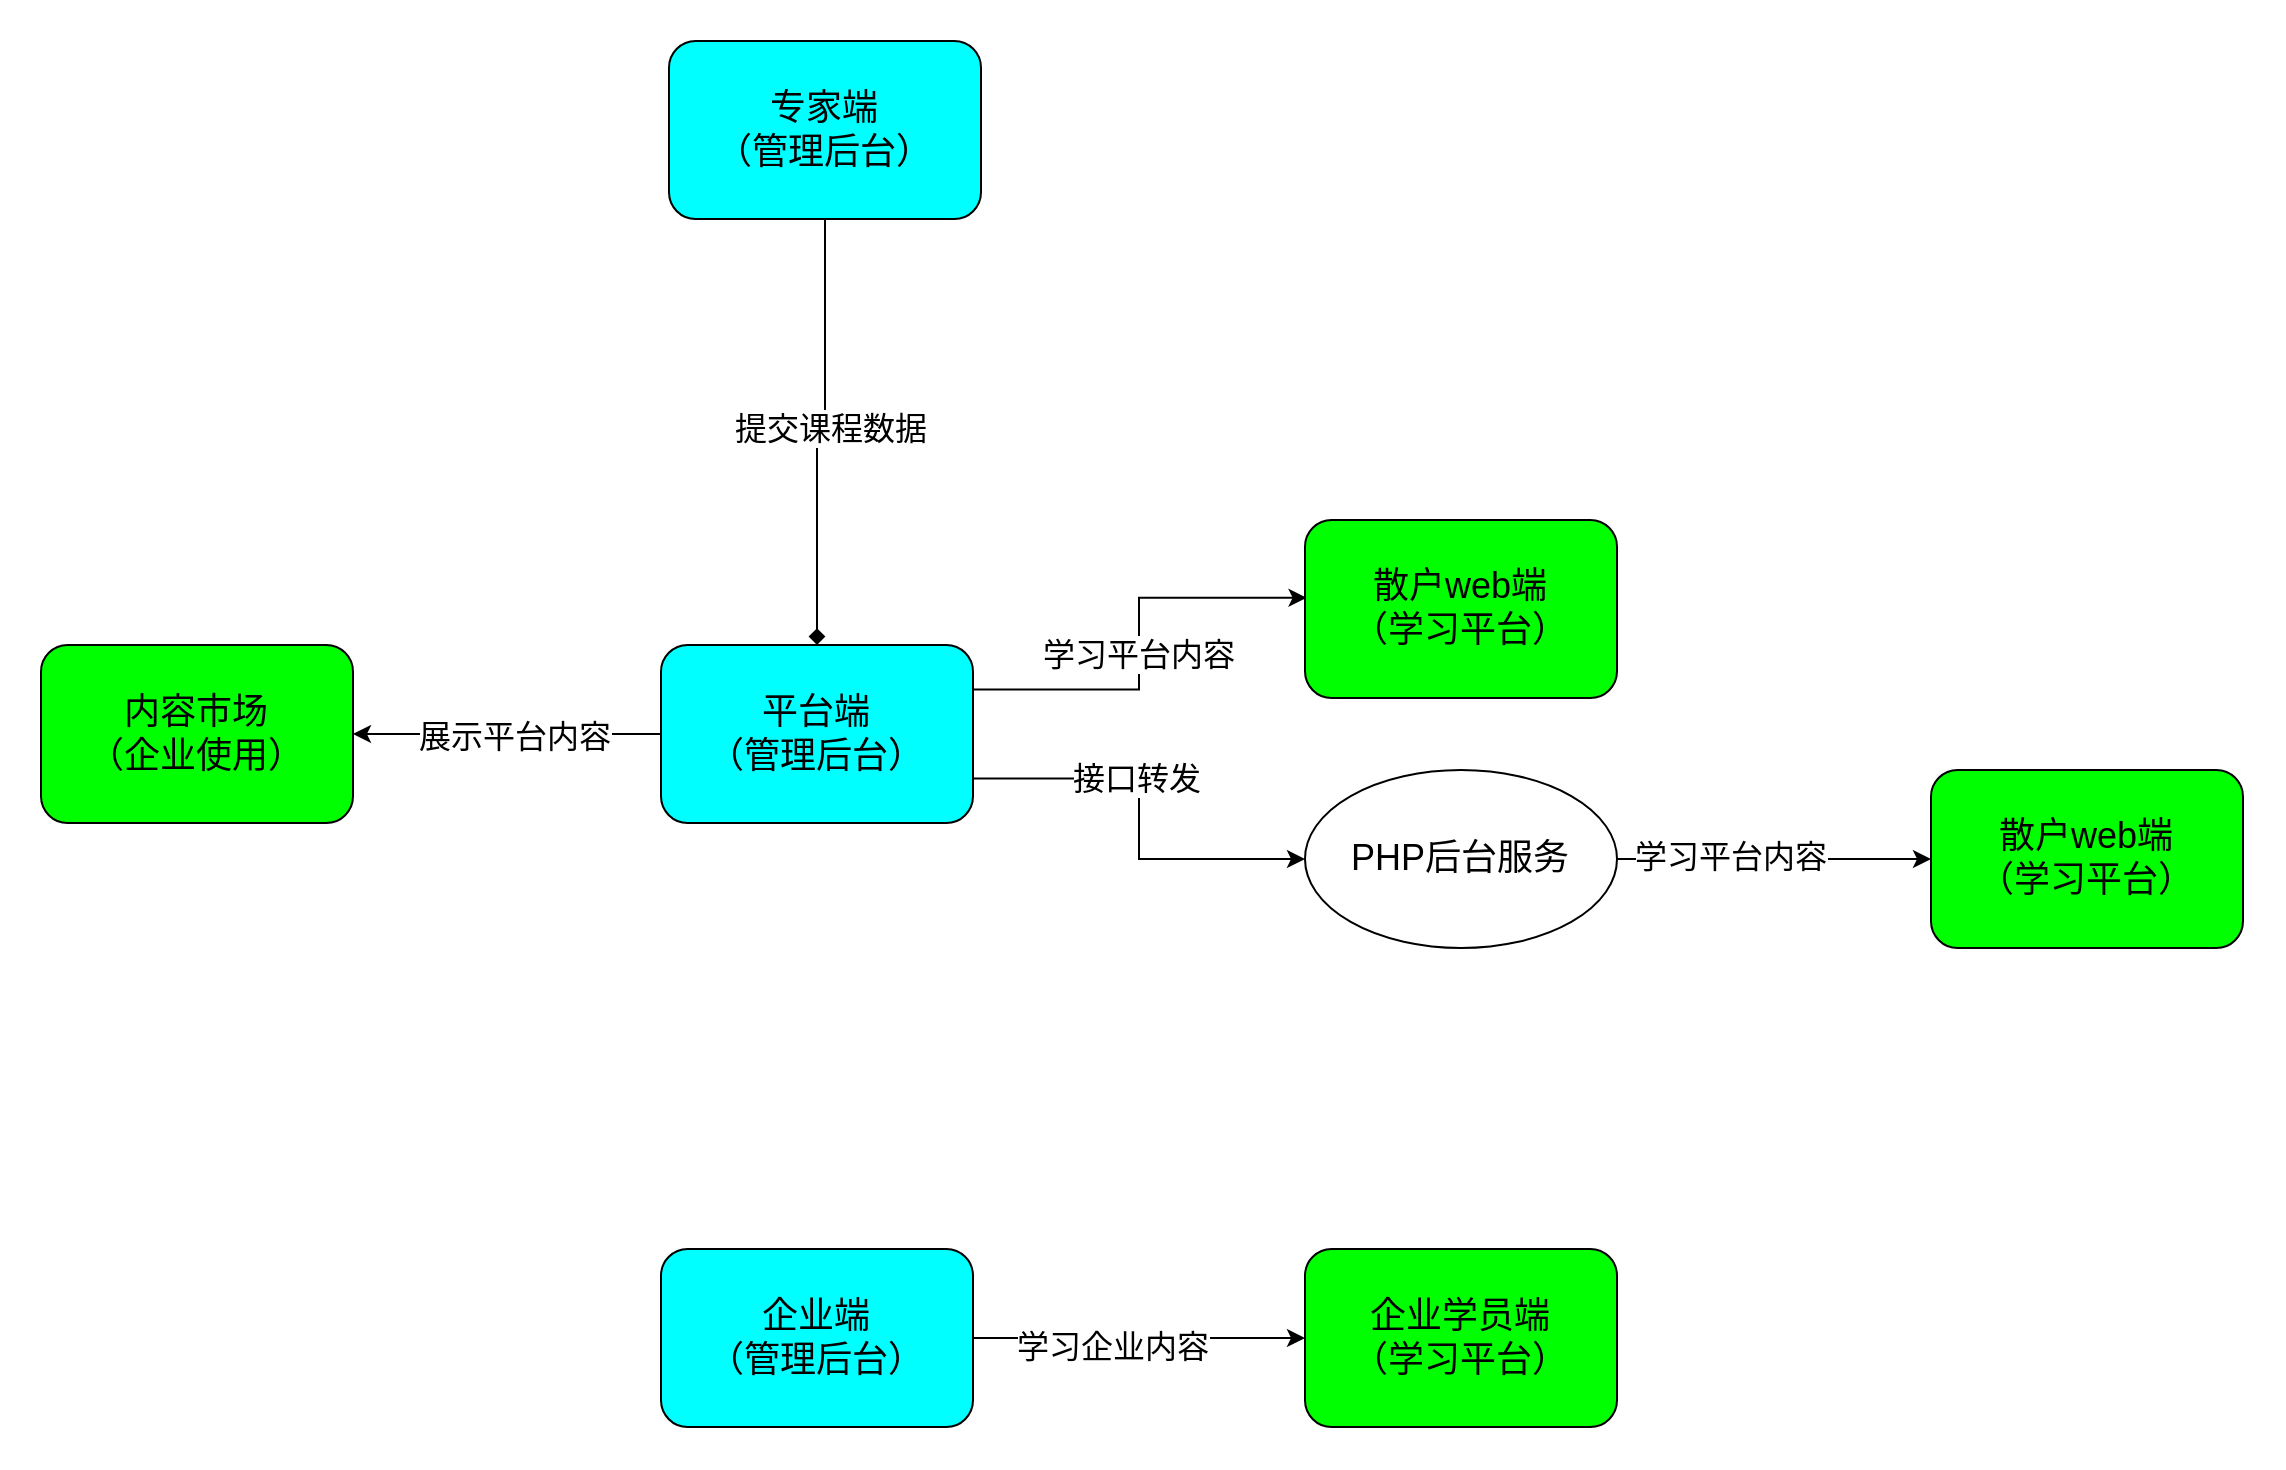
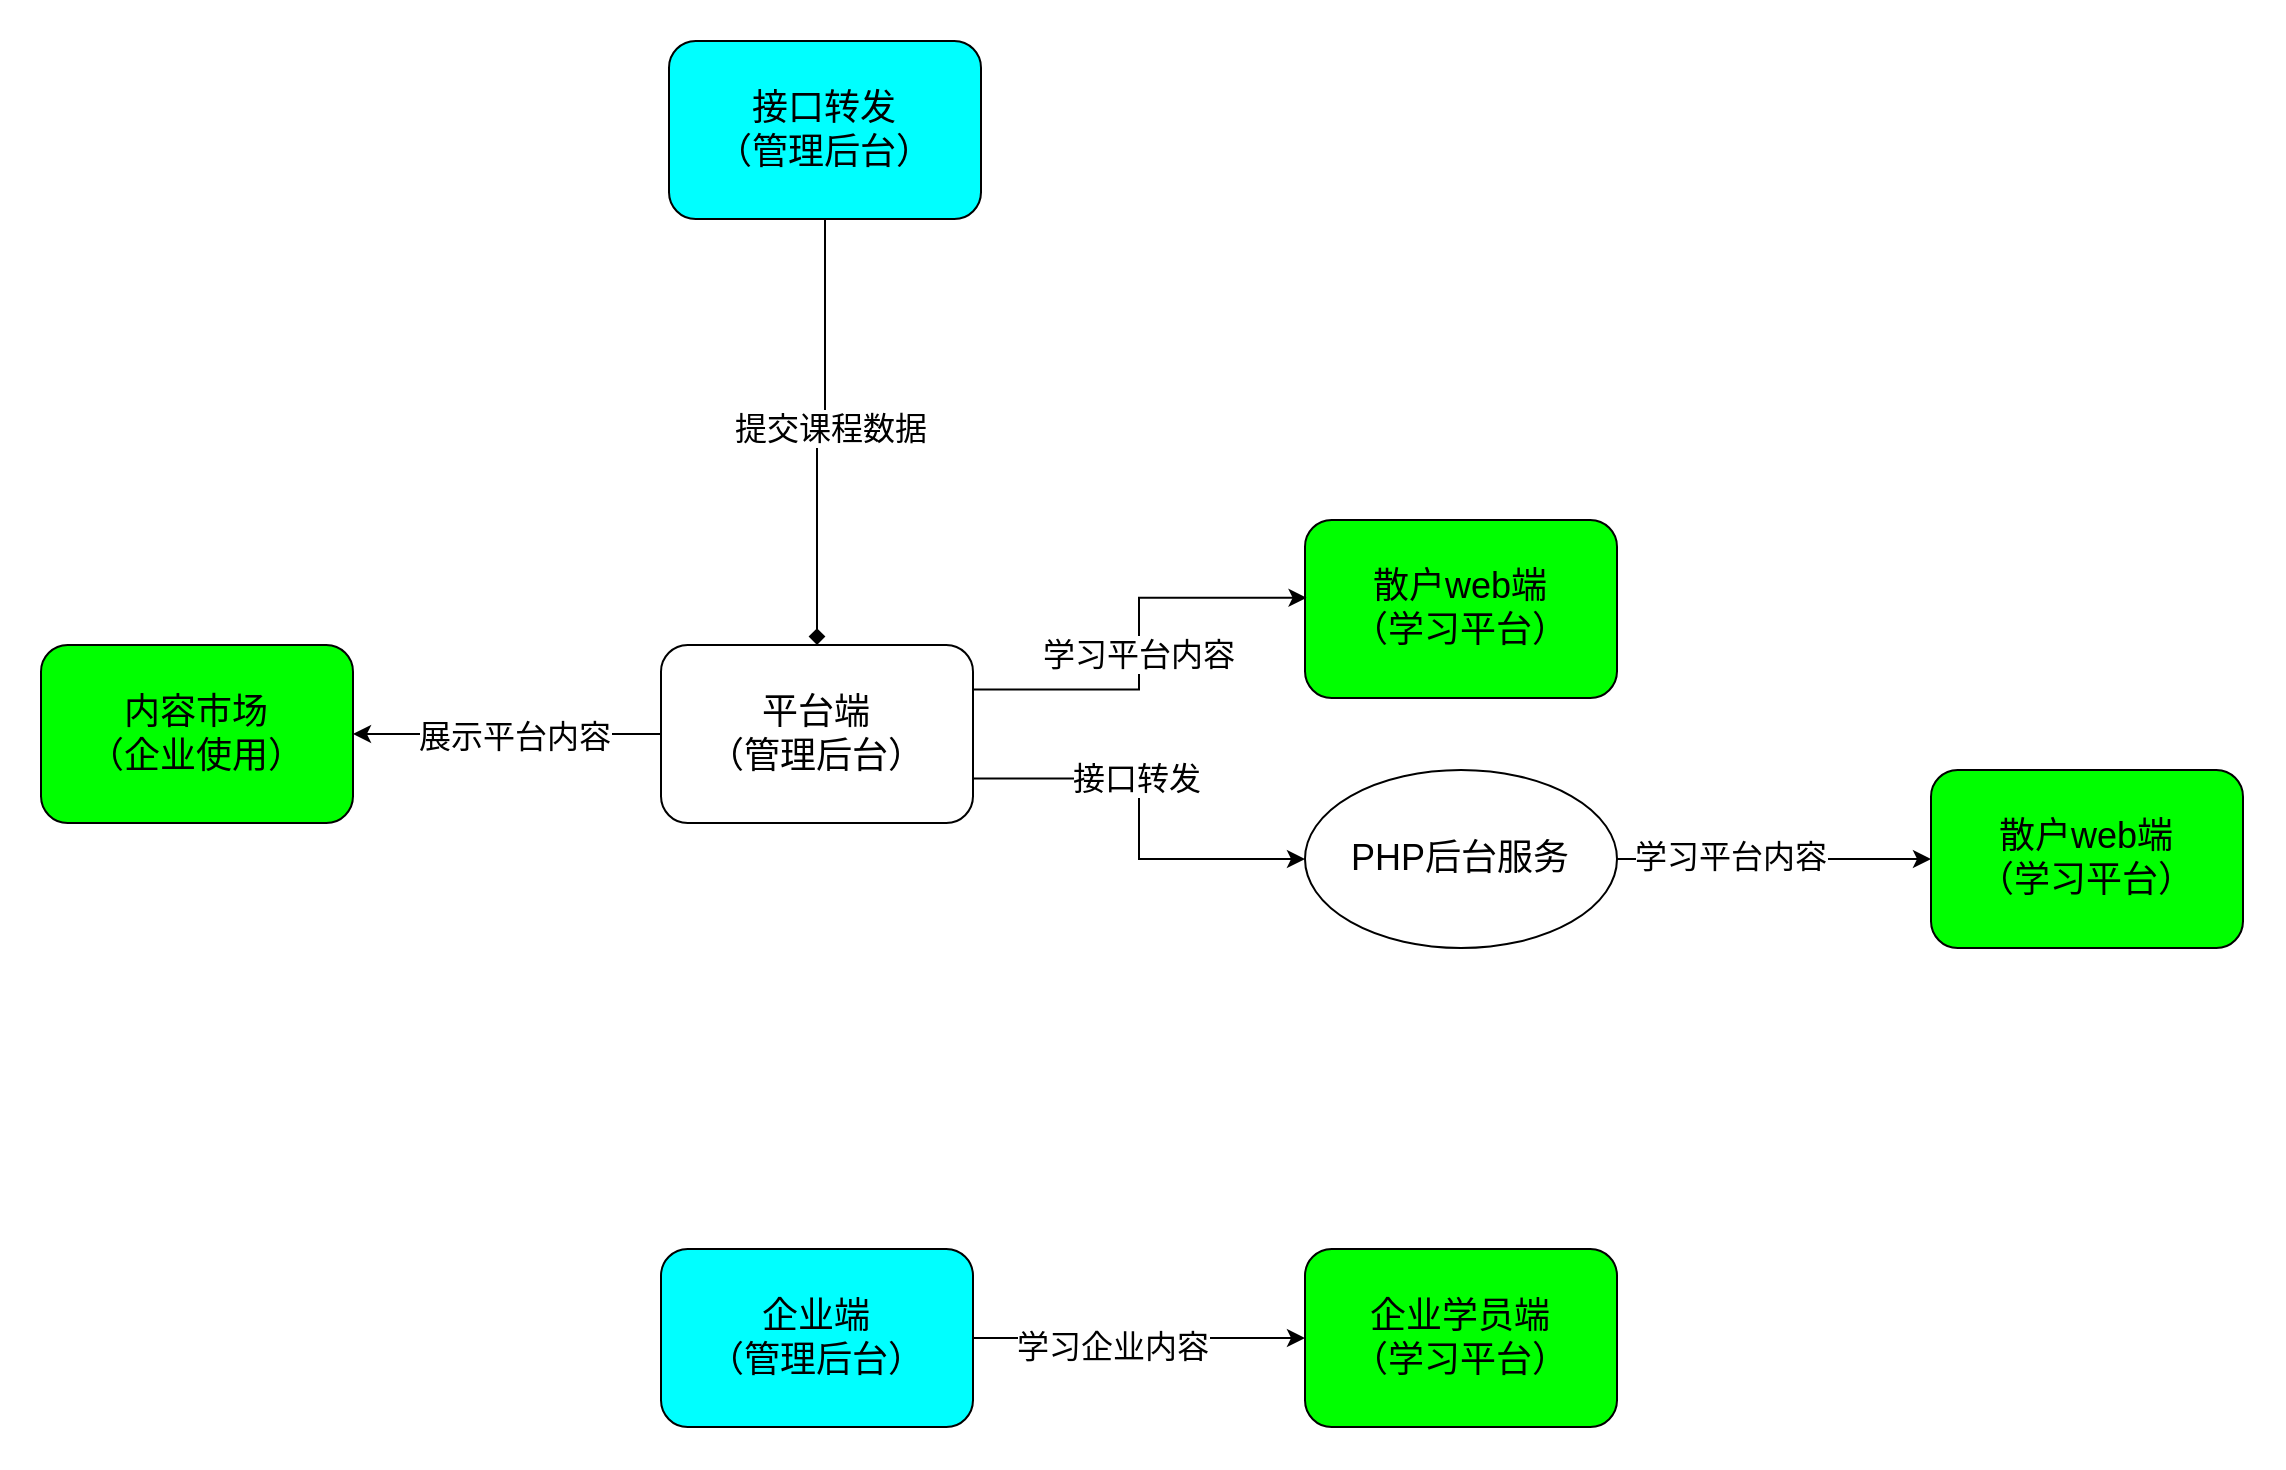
node "专家端 （管理后台）": label "专家端 （管理后台）" -> "接口转发 （管理后台）"
node "平台端 （管理后台）": fillcolor #00ffff -> #ffffff
